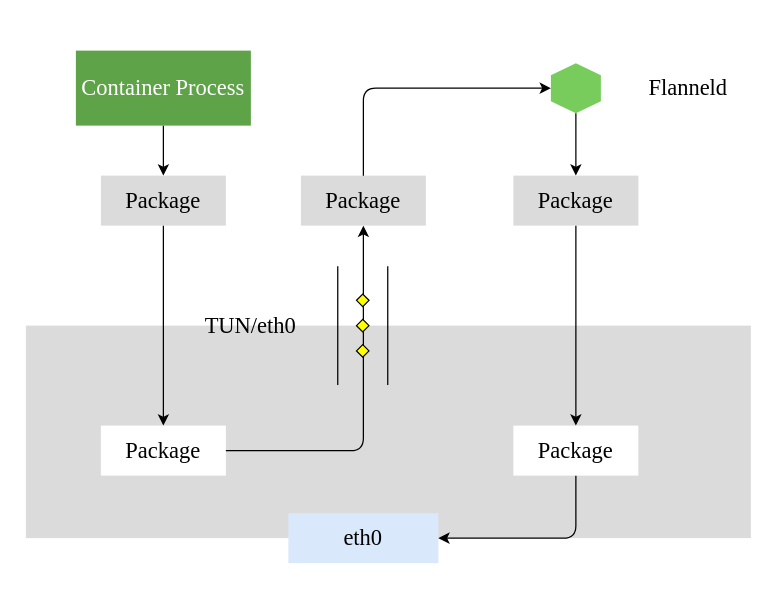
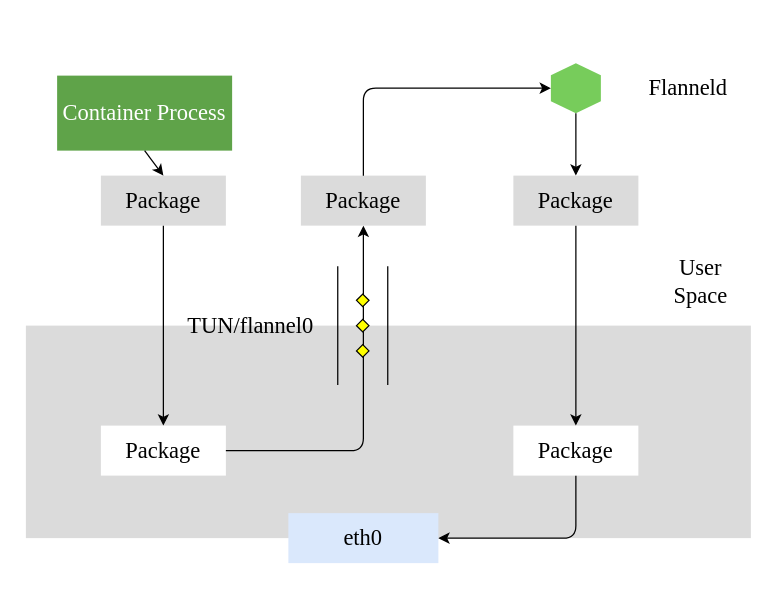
node "Container Process": moved (163, 88) -> (144, 113)
node "User Space": added
node "TUN/eth0": label "TUN/eth0" -> "TUN/flannel0"
